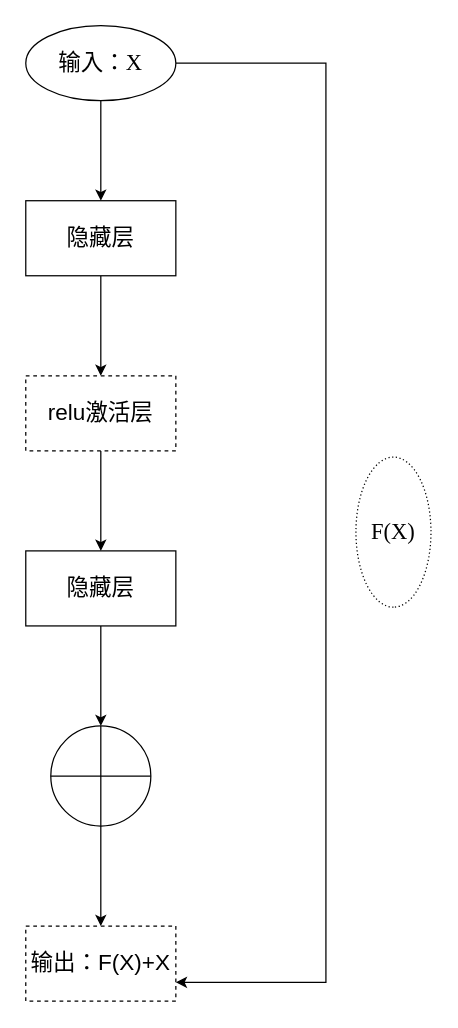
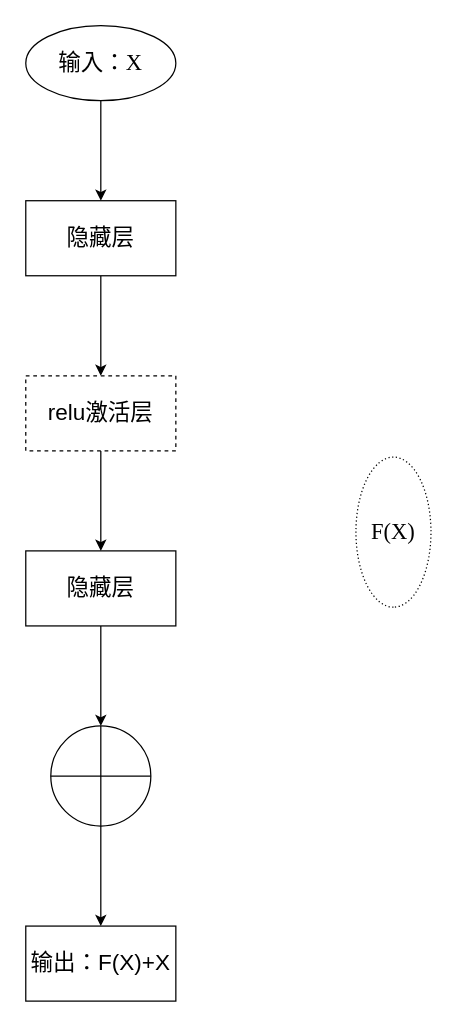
edge "输入：X" -> "输出：F(X)+X": removed
node "输出：F(X)+X": style dashed -> solid
